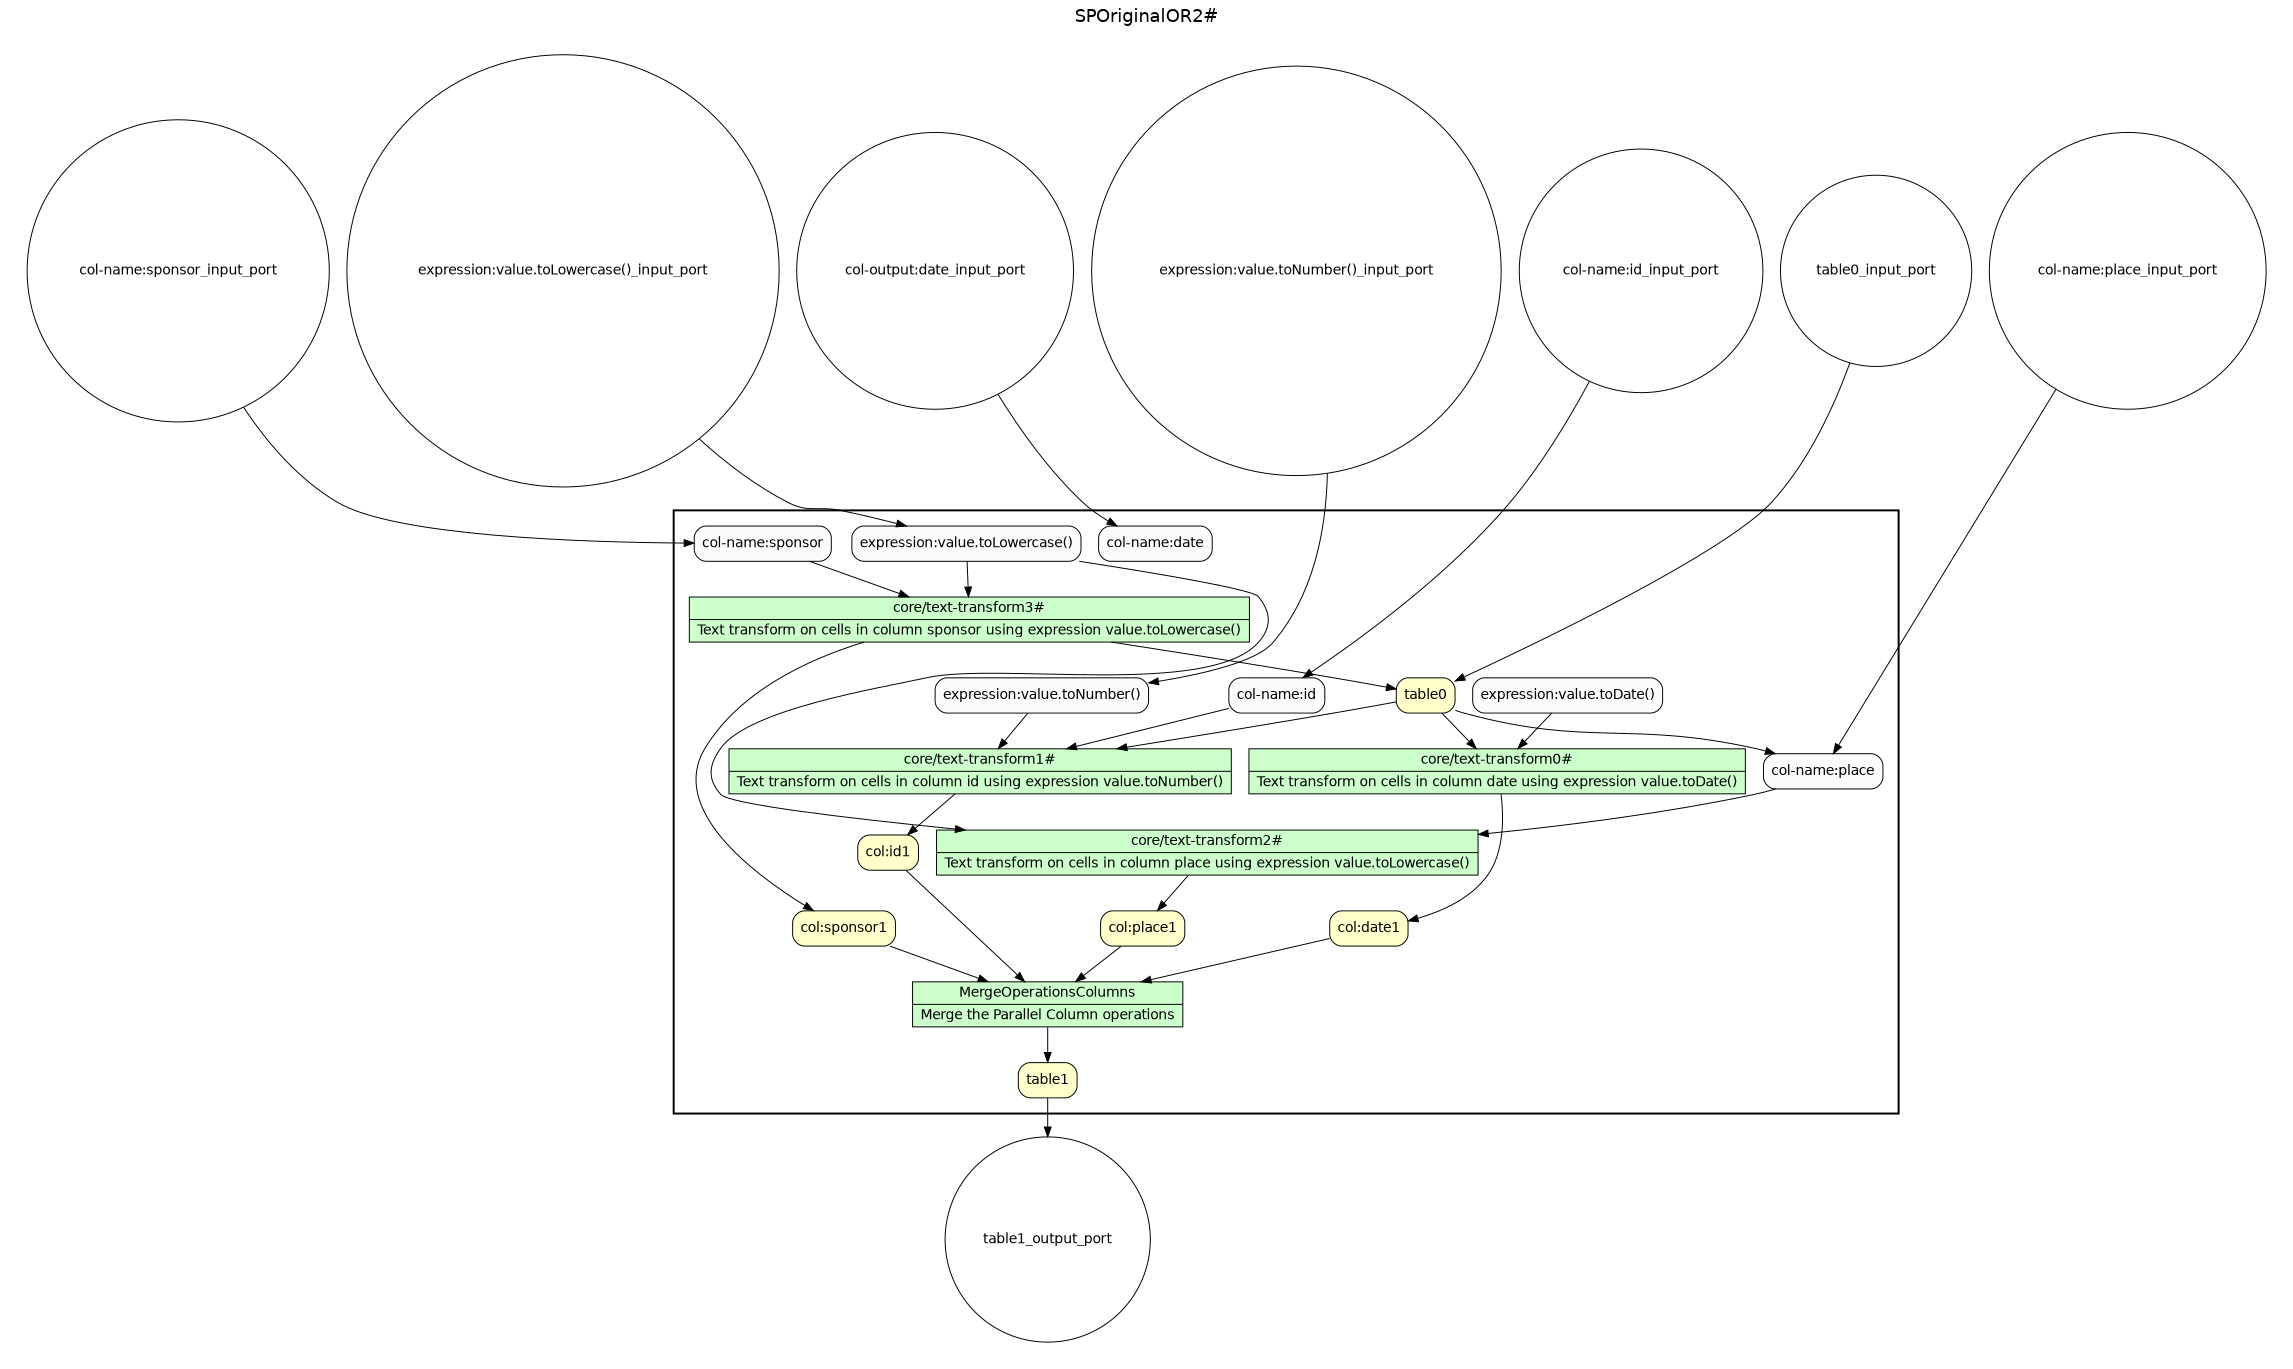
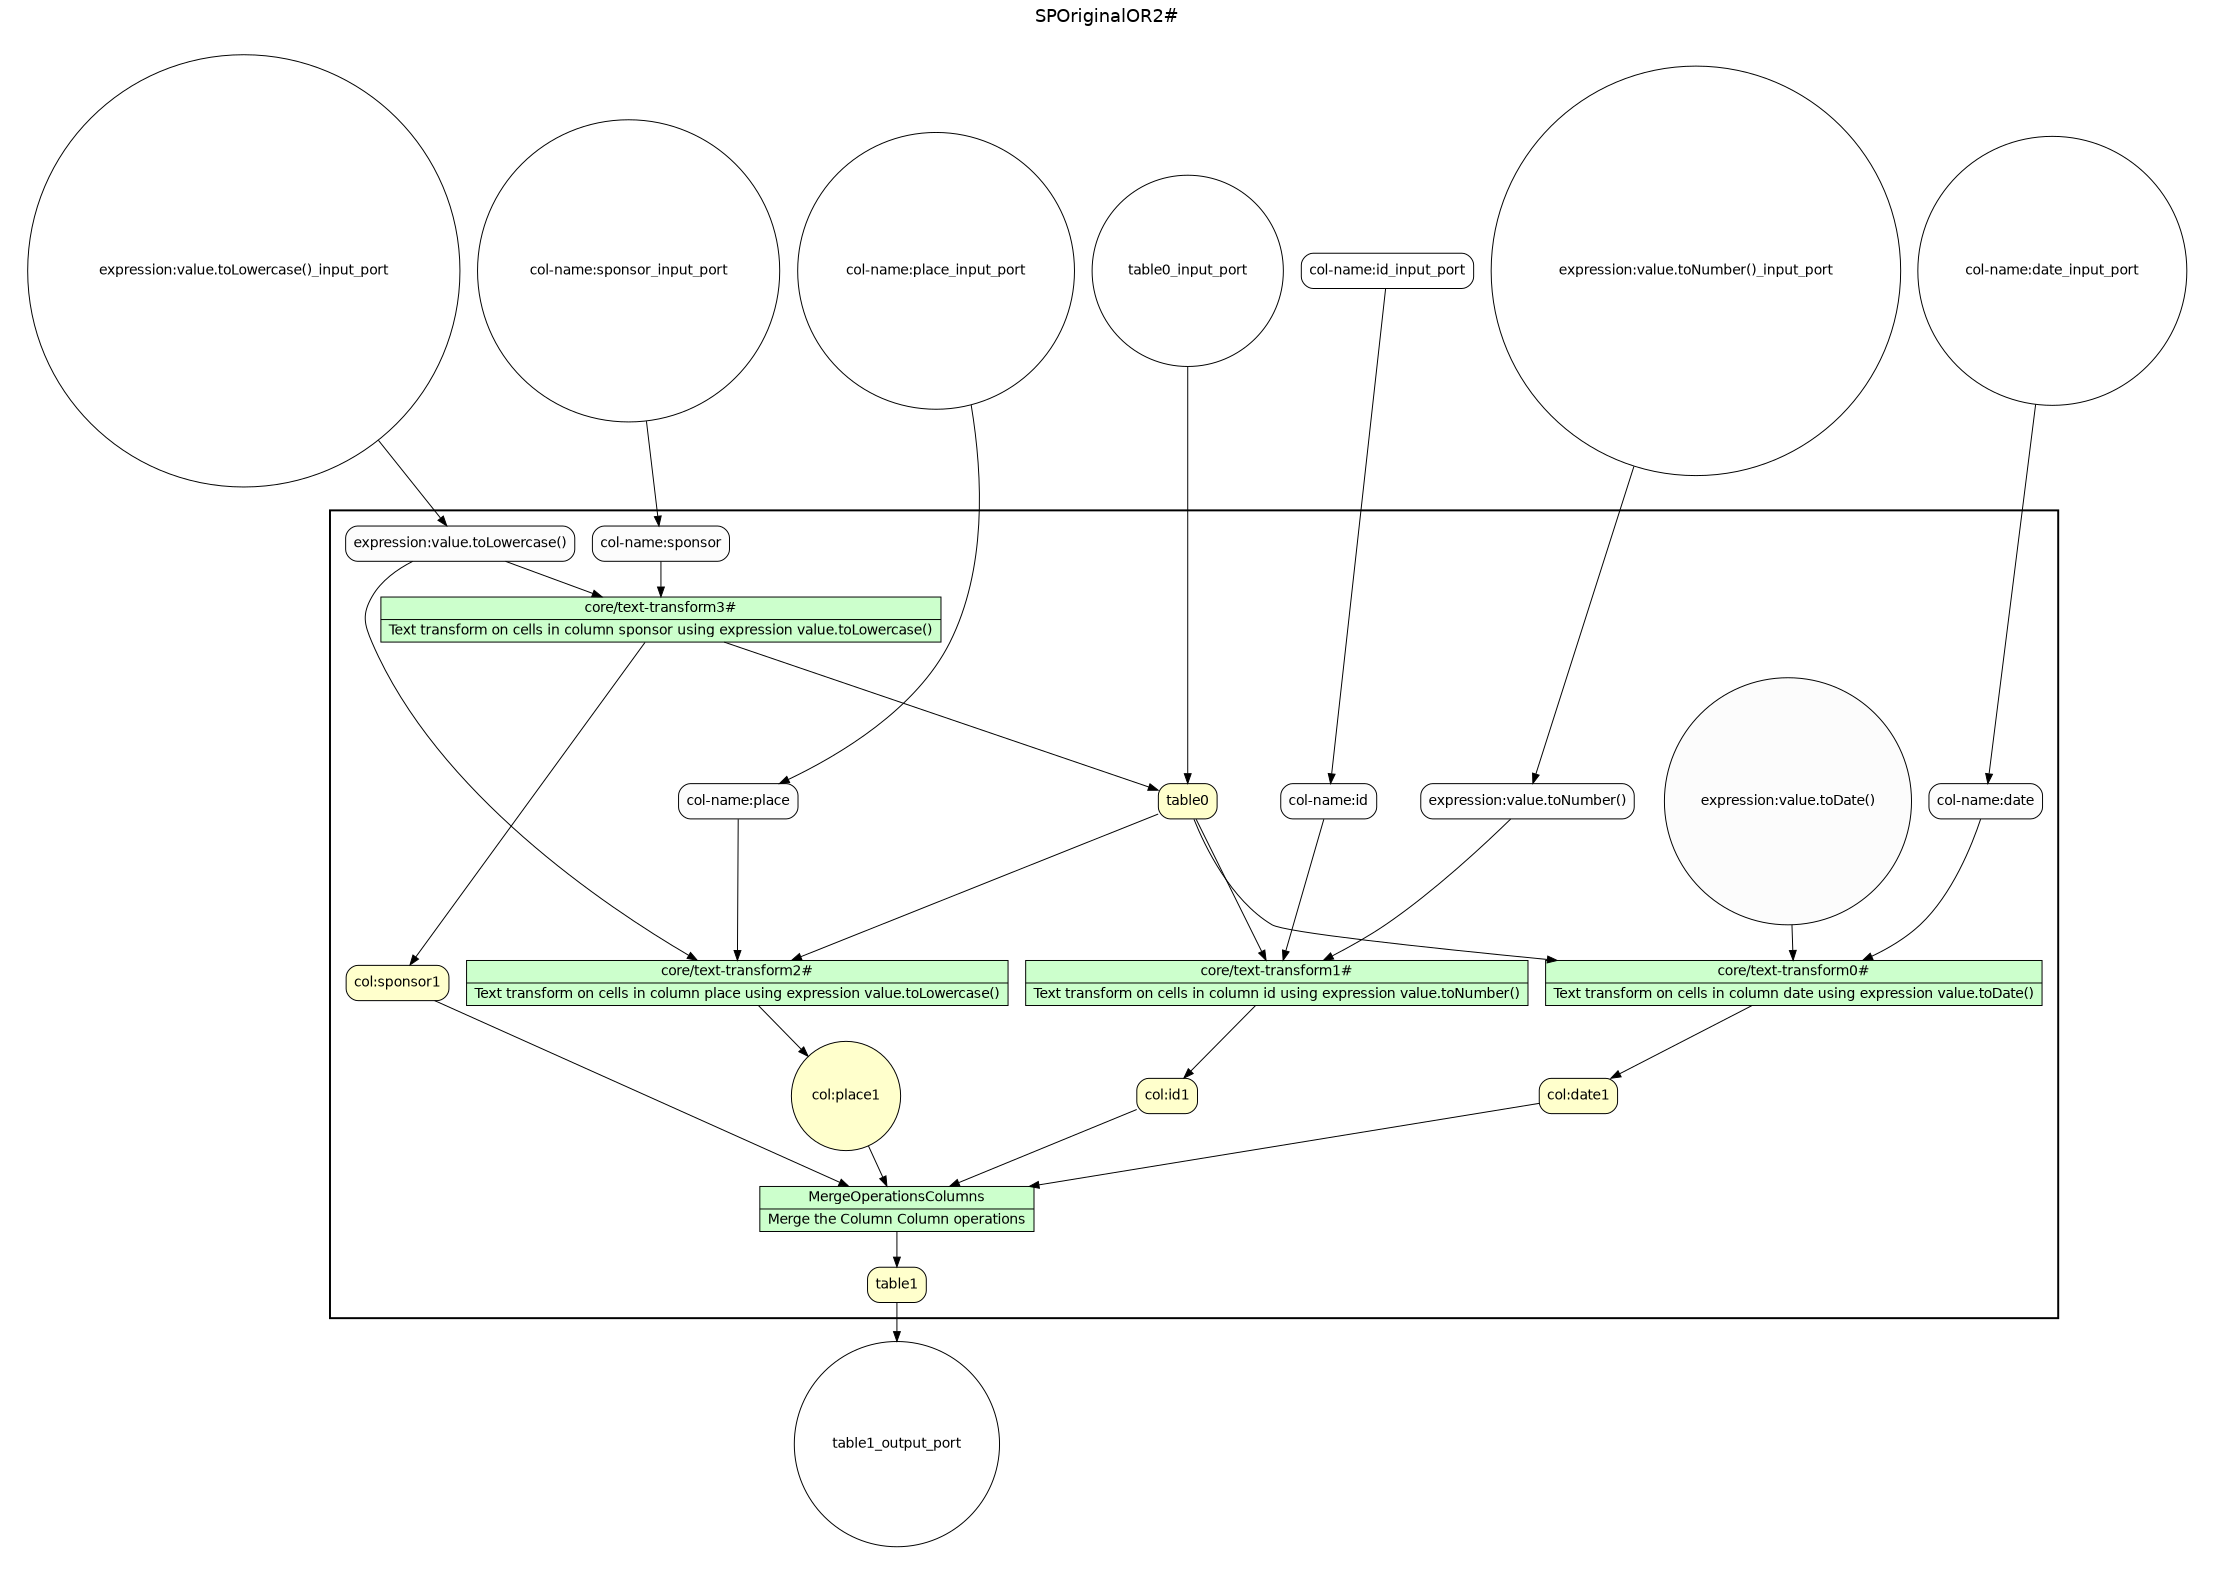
node "col-output:date_input_port": label "col-output:date_input_port" -> "col-name:date_input_port"
node "col-name:id_input_port": shape circle -> box
node "expression:value.toDate()": shape box -> circle
edge "table0" -> "col-name:place": now "table0" -> "core/text-transform2#"
edge "col-name:date" -> "core/text-transform0#": added
node "col:place1": shape box -> circle
node "MergeOperationsColumns": text "Merge the Parallel Column operations" -> "Merge the Column Column operations"
